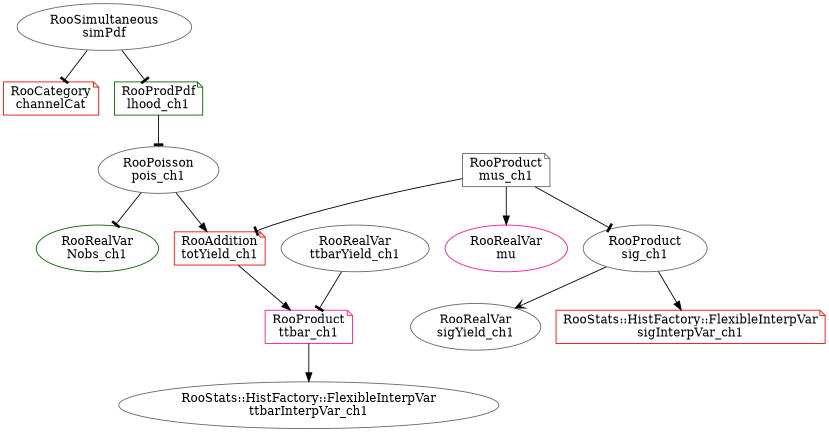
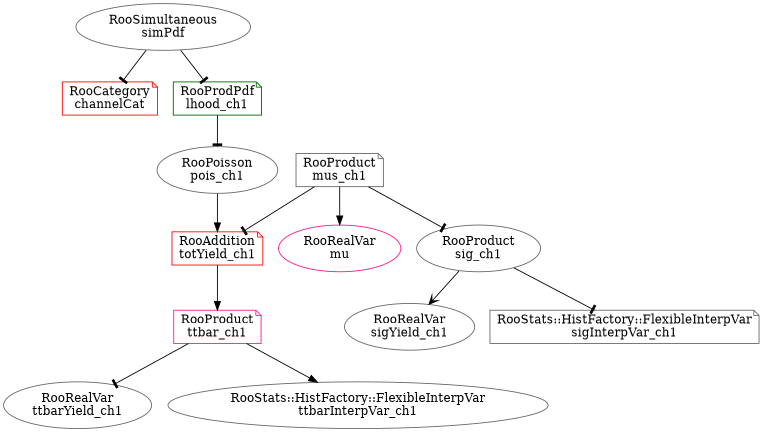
node "RooRealVar Nobs_ch1": removed
edge "RooProduct sig_ch1" -> "RooStats::HistFactory::FlexibleInterpVar sigInterpVar_ch1": arrowhead normal -> tee
edge "RooRealVar ttbarYield_ch1" -> "RooProduct ttbar_ch1": reversed
node "RooStats::HistFactory::FlexibleInterpVar sigInterpVar_ch1": color red -> gray40
